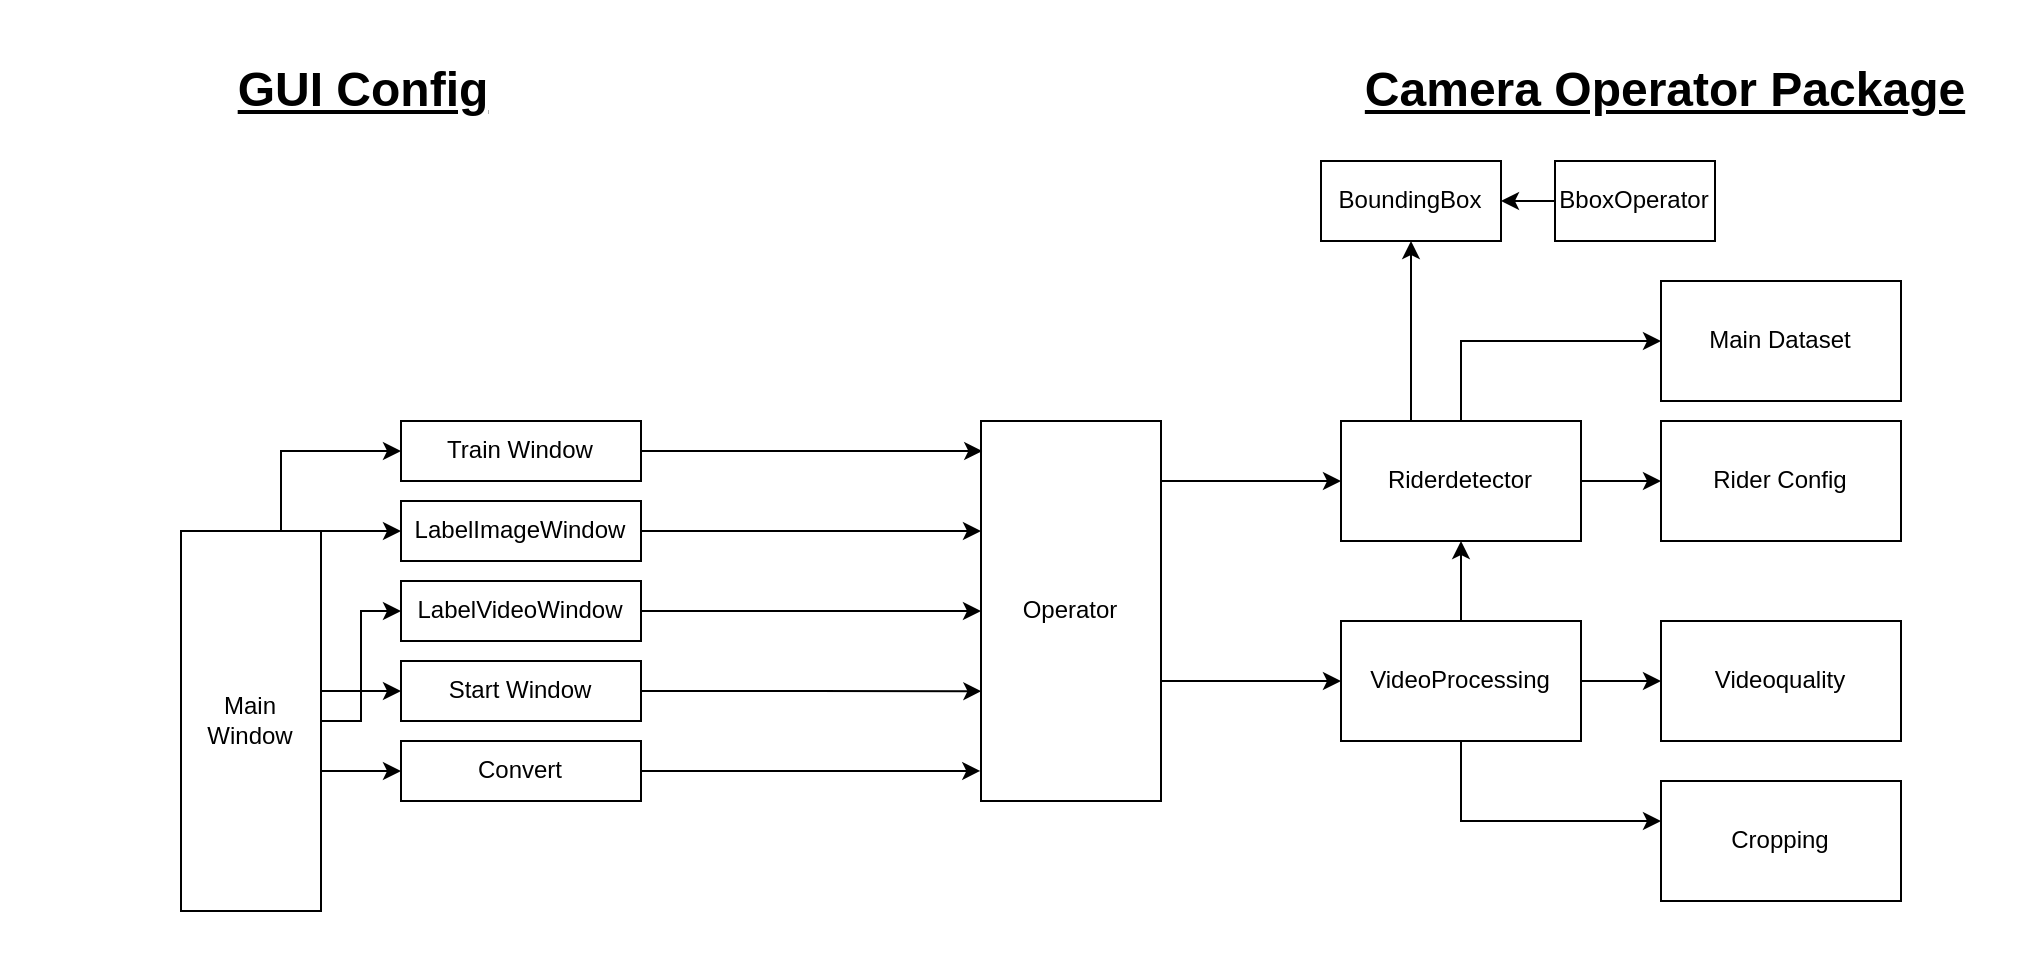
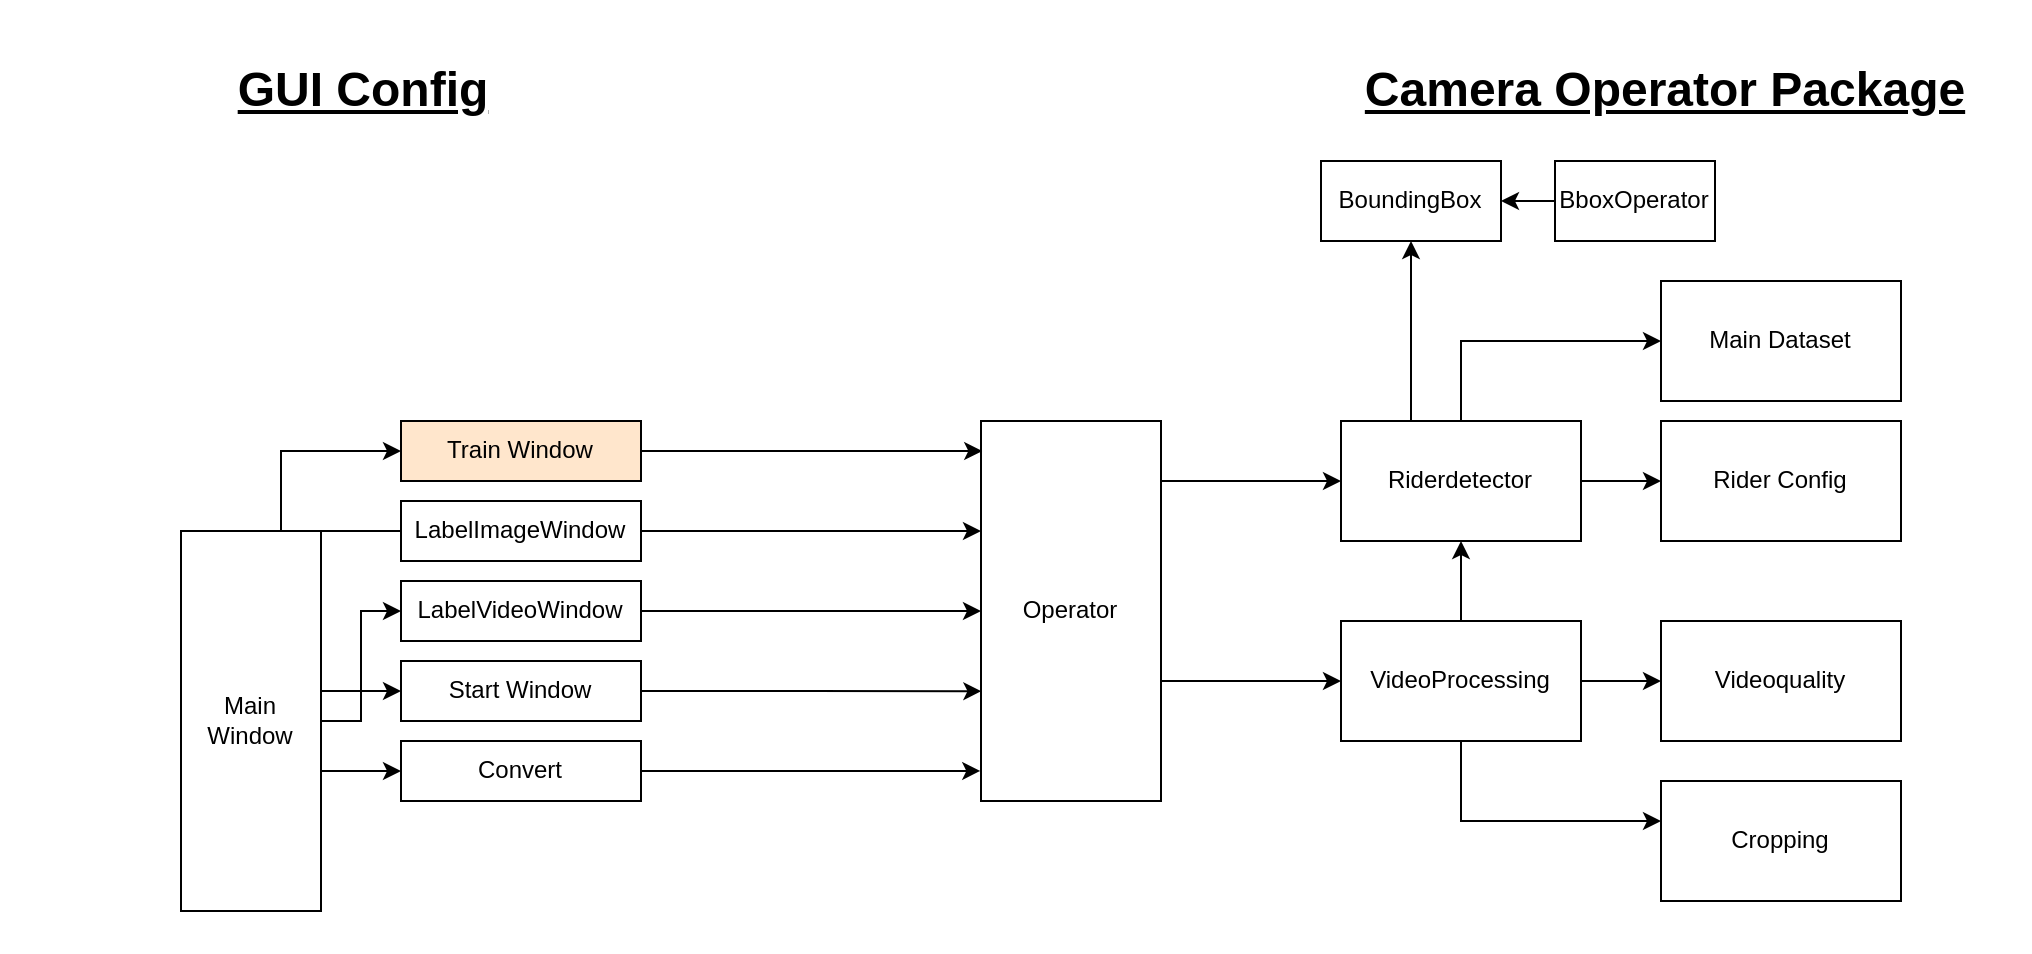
node "Train Window": fillcolor #ffffff -> #ffe6cc
edge "Main Window" -> "LabelImageWindow": arrowhead classic -> none
